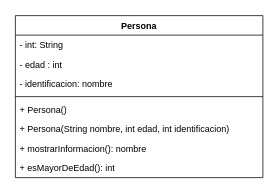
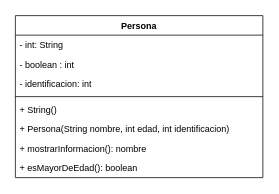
node "- edad : int": label "- edad : int" -> "- boolean : int"
node "- identificacion: nombre": label "- identificacion: nombre" -> "- identificacion: int"
node "+ Persona()": label "+ Persona()" -> "+ String()"
node "+ esMayorDeEdad(): int": label "+ esMayorDeEdad(): int" -> "+ esMayorDeEdad(): boolean"
